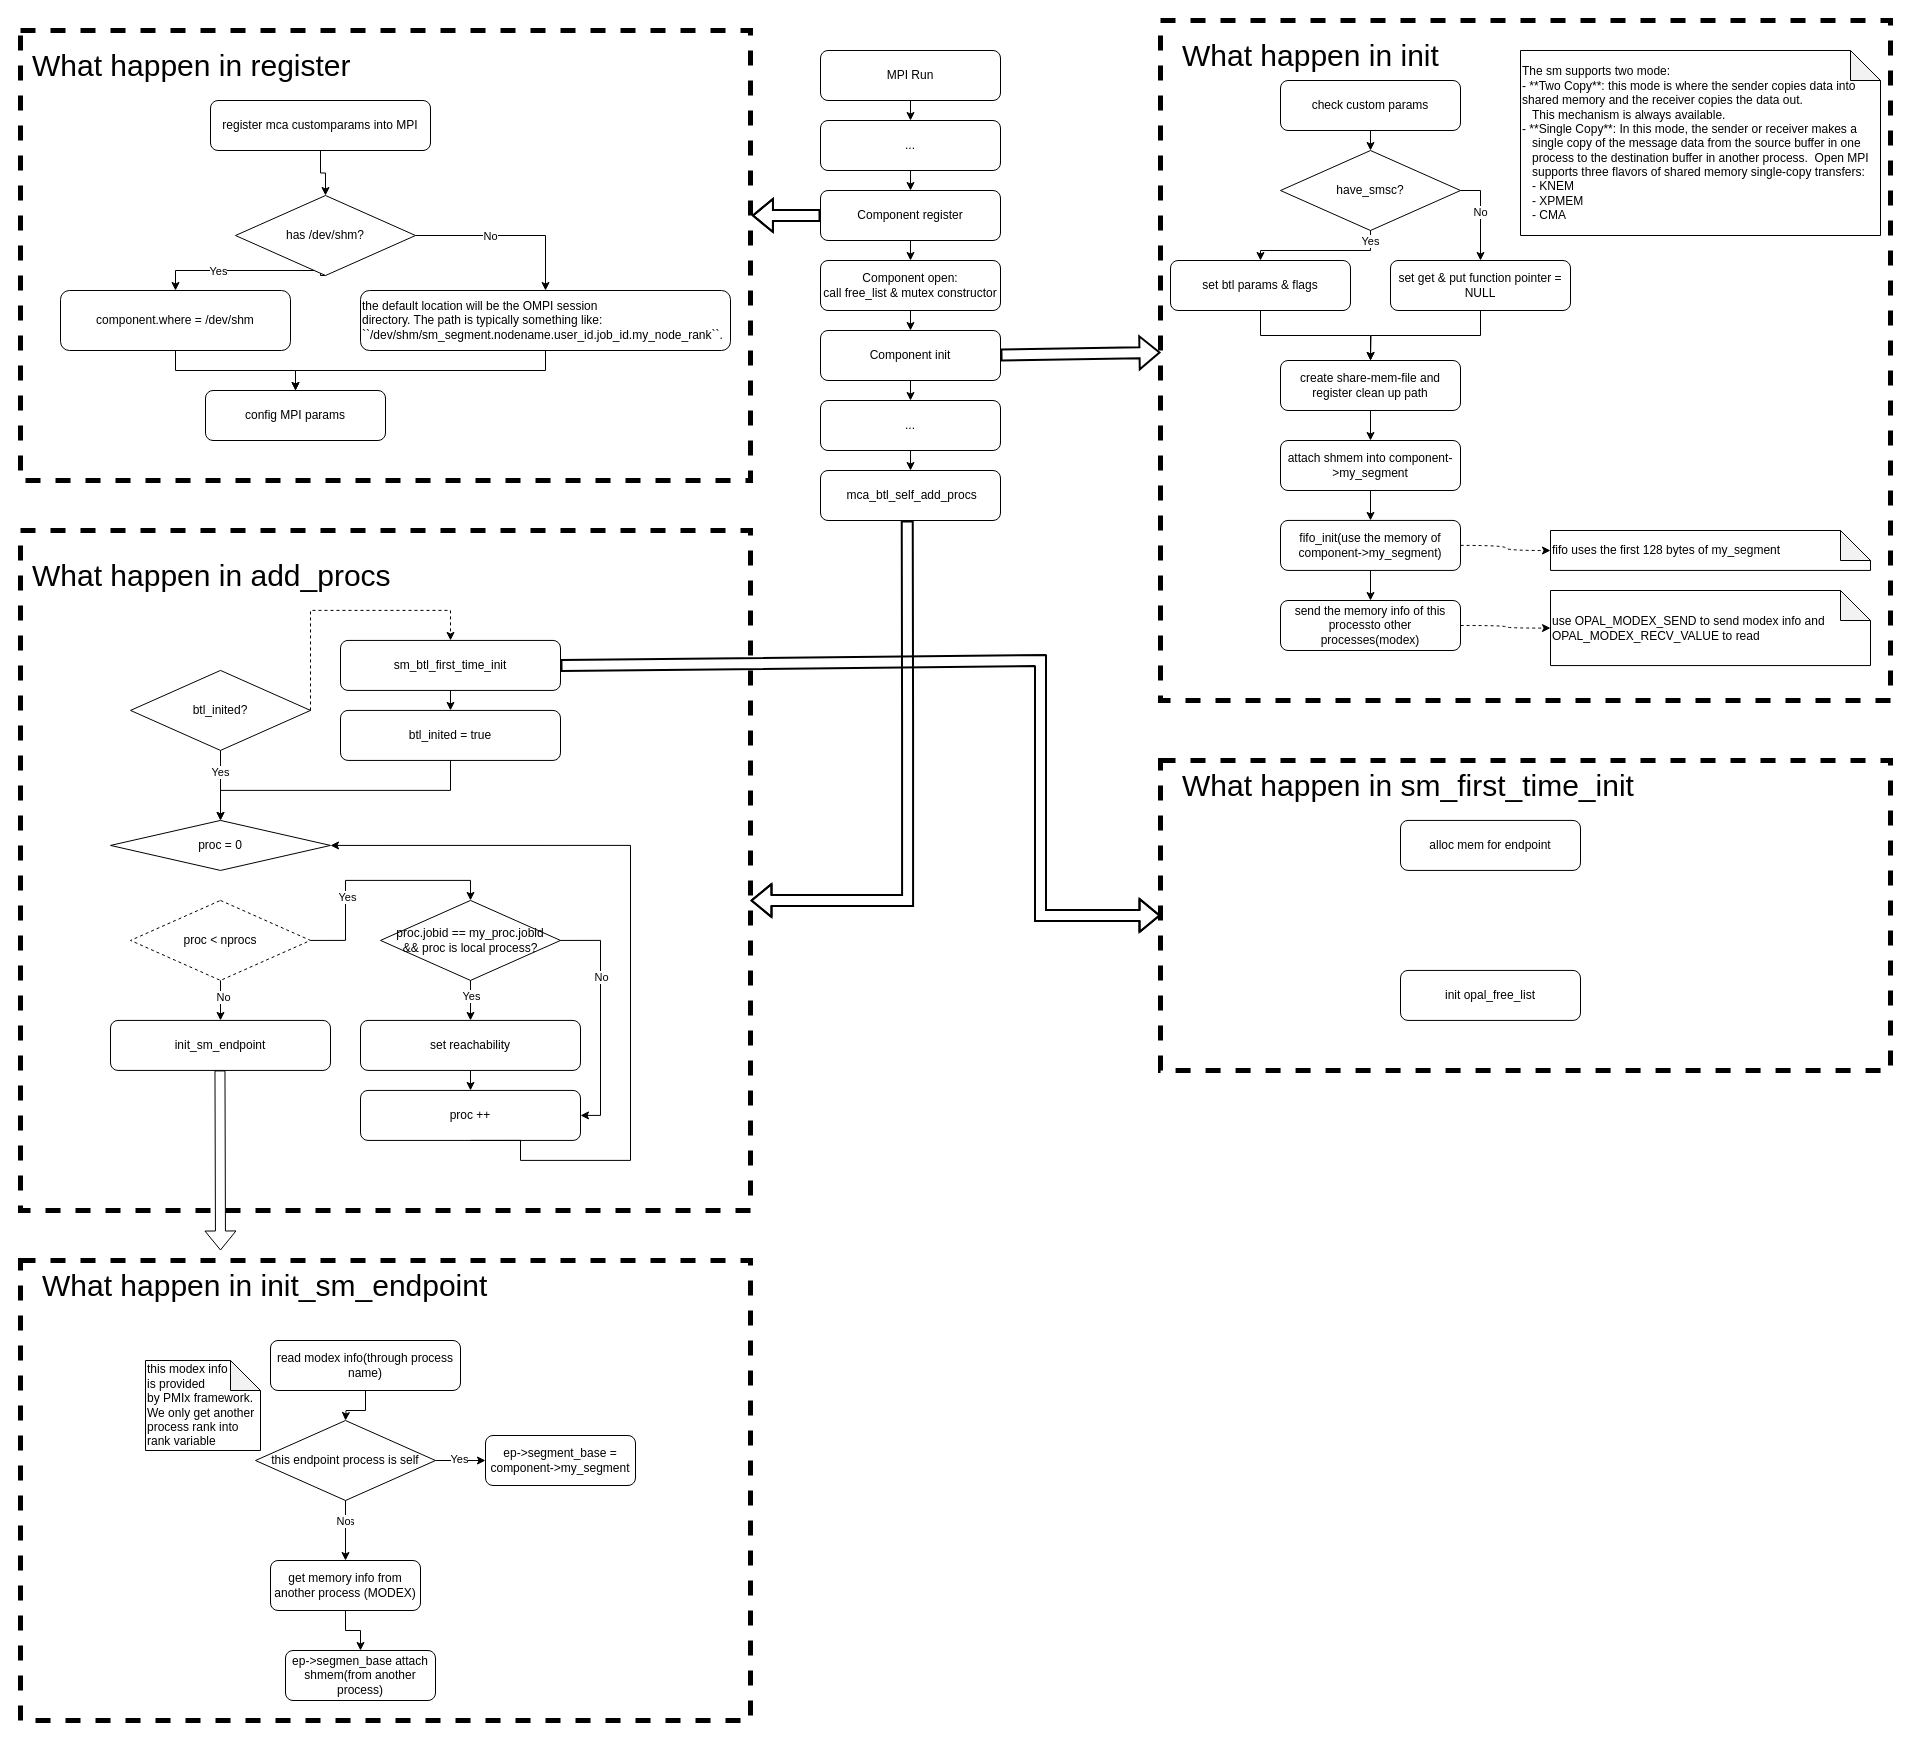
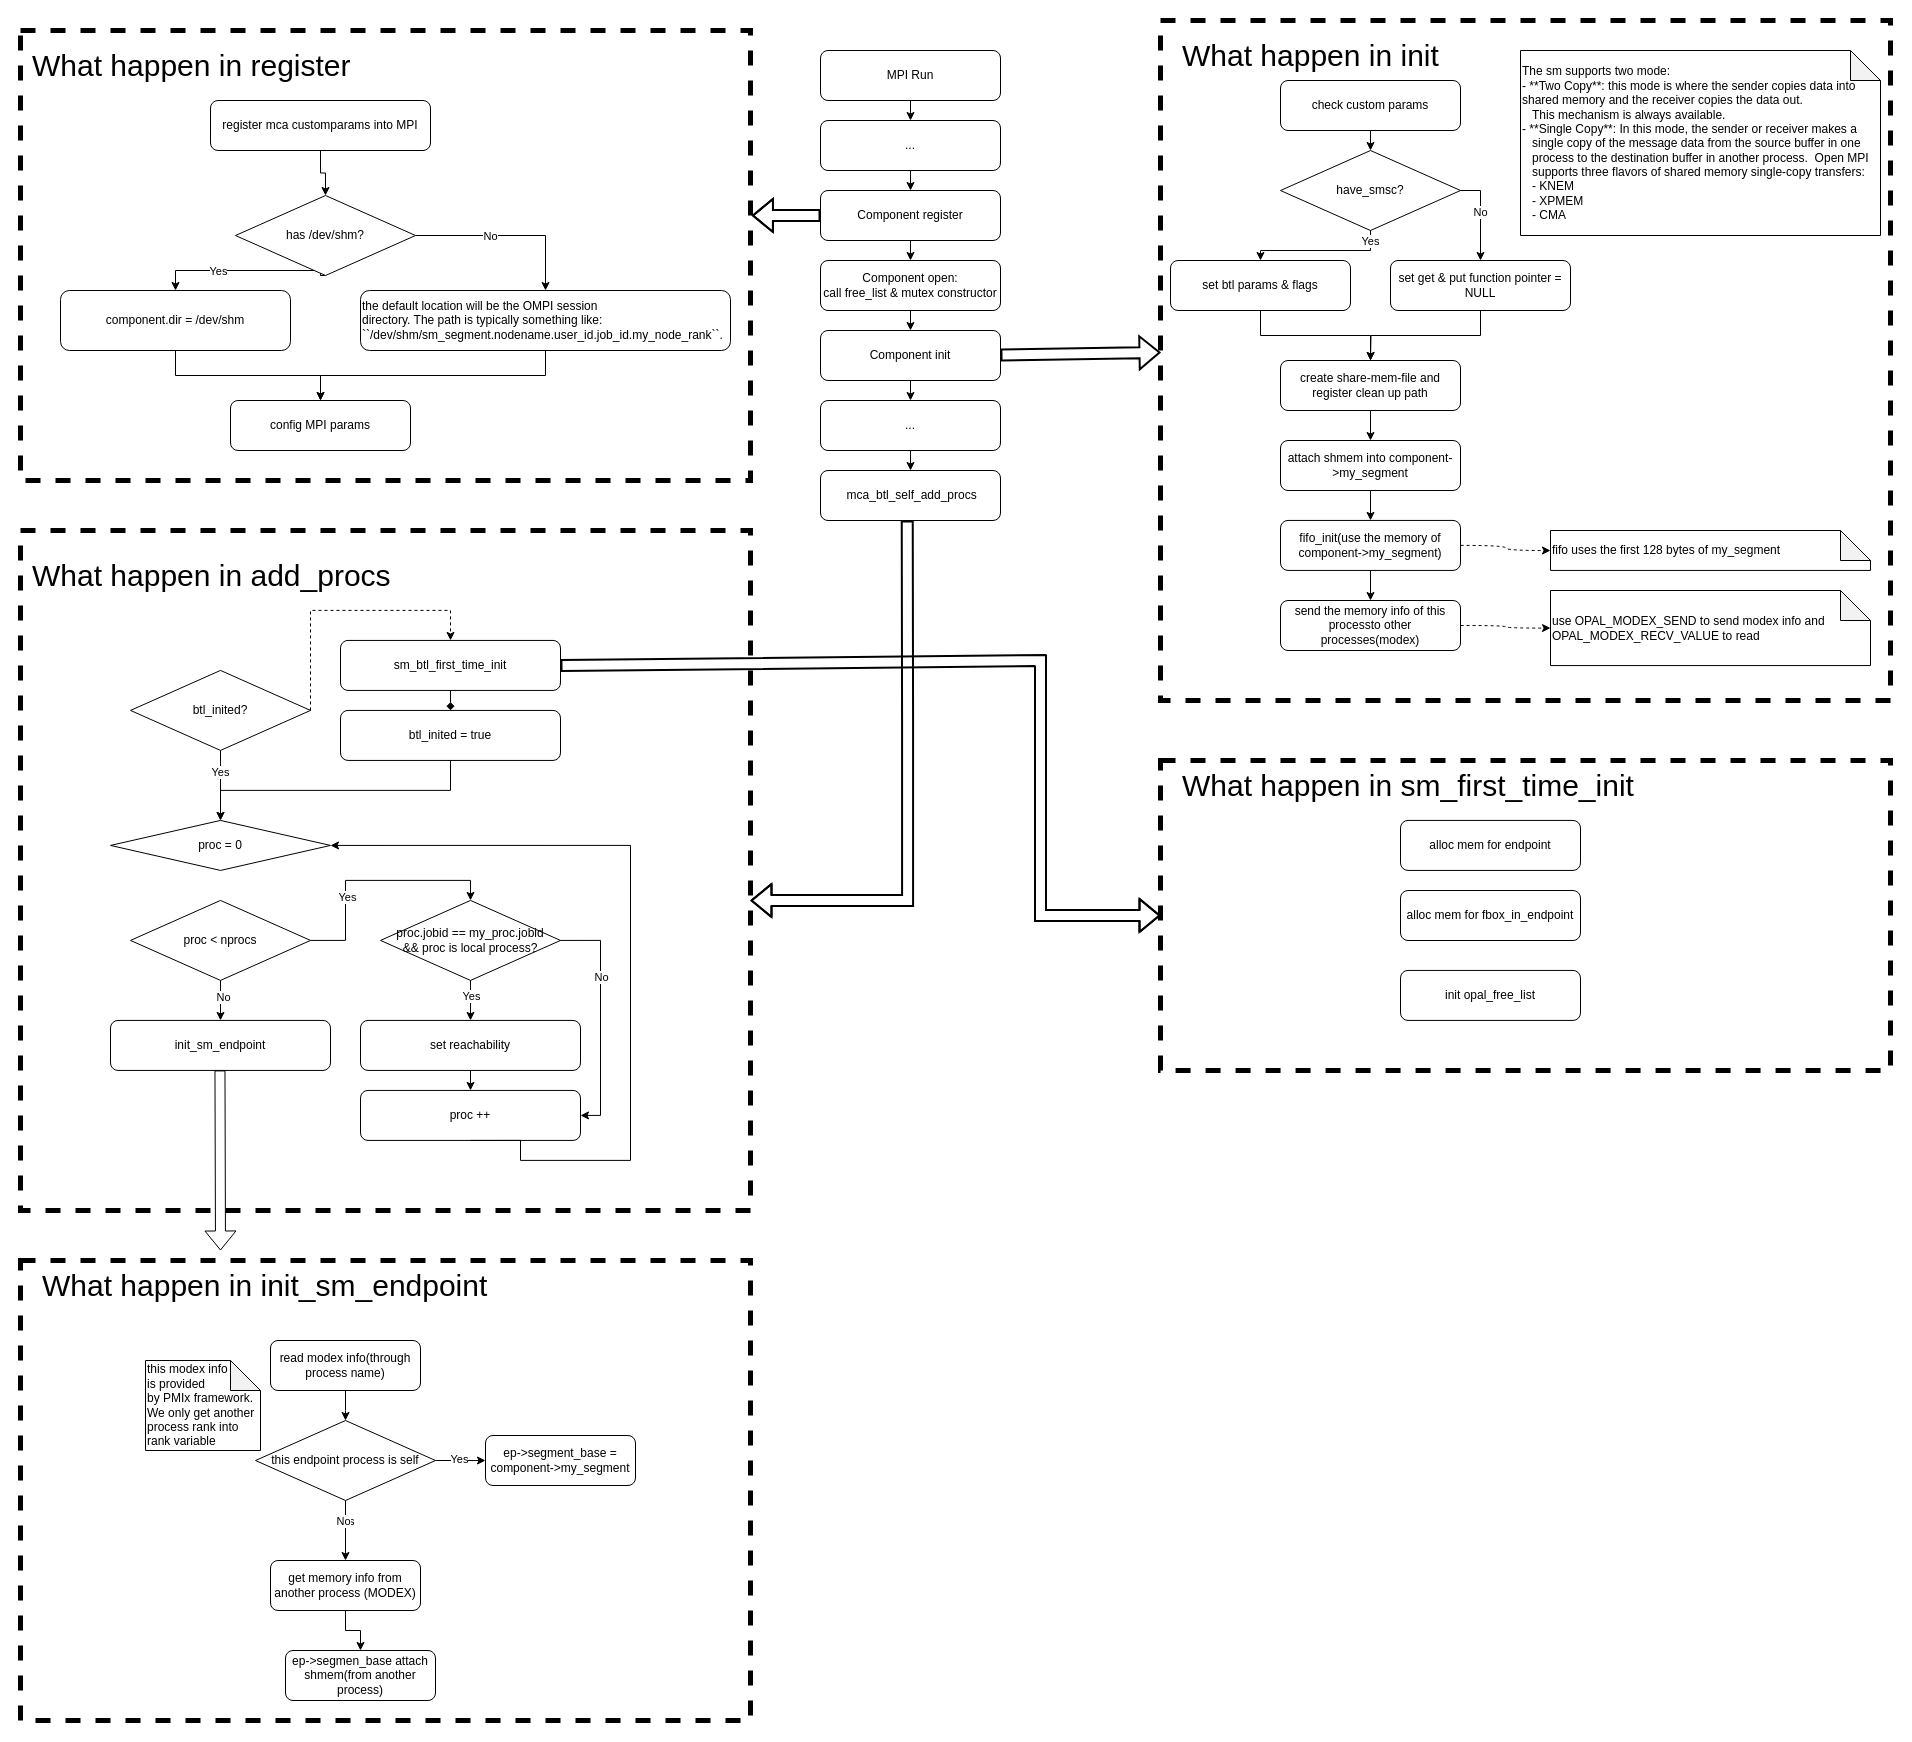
node "component.where = /dev/shm": label "component.where = /dev/shm" -> "component.dir = /dev/shm"
node "config MPI params": moved (296, 416) -> (321, 426)
edge "sm_btl_first_time_init" -> "btl_inited = true": arrowhead classic -> diamond
node "alloc mem for fbox_in_endpoint": added
node "proc < nprocs": style dashed -> solid
node "read modex info(through process name)": size 190x50 -> 150x50
